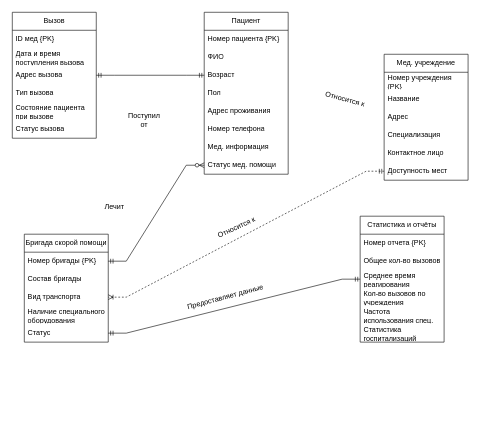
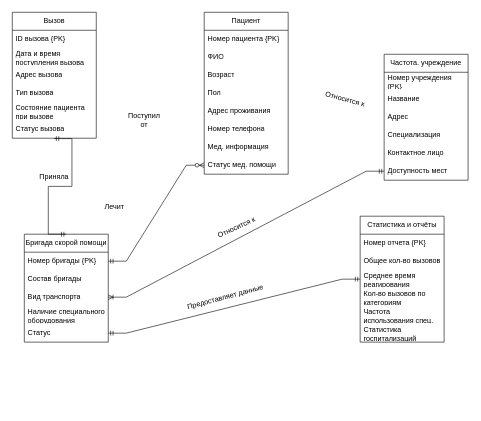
node "ID мед {PK}": label "ID мед {PK}" -> "ID вызова {PK}"
node "Мед. учреждение": label "Мед. учреждение" -> "Частота. учреждение"
edge "Адрес вызова" -- "Возраст": removed
node "Приняла": added
edge "Статус вызова" -- "Бригада скорой помощи": added
edge "Доступность мест" -- "Вид транспорта": style dashed -> solid
node "Кол-во вызовов по учреждения": label "Кол-во вызовов по учреждения" -> "Кол-во вызовов по категориям"
